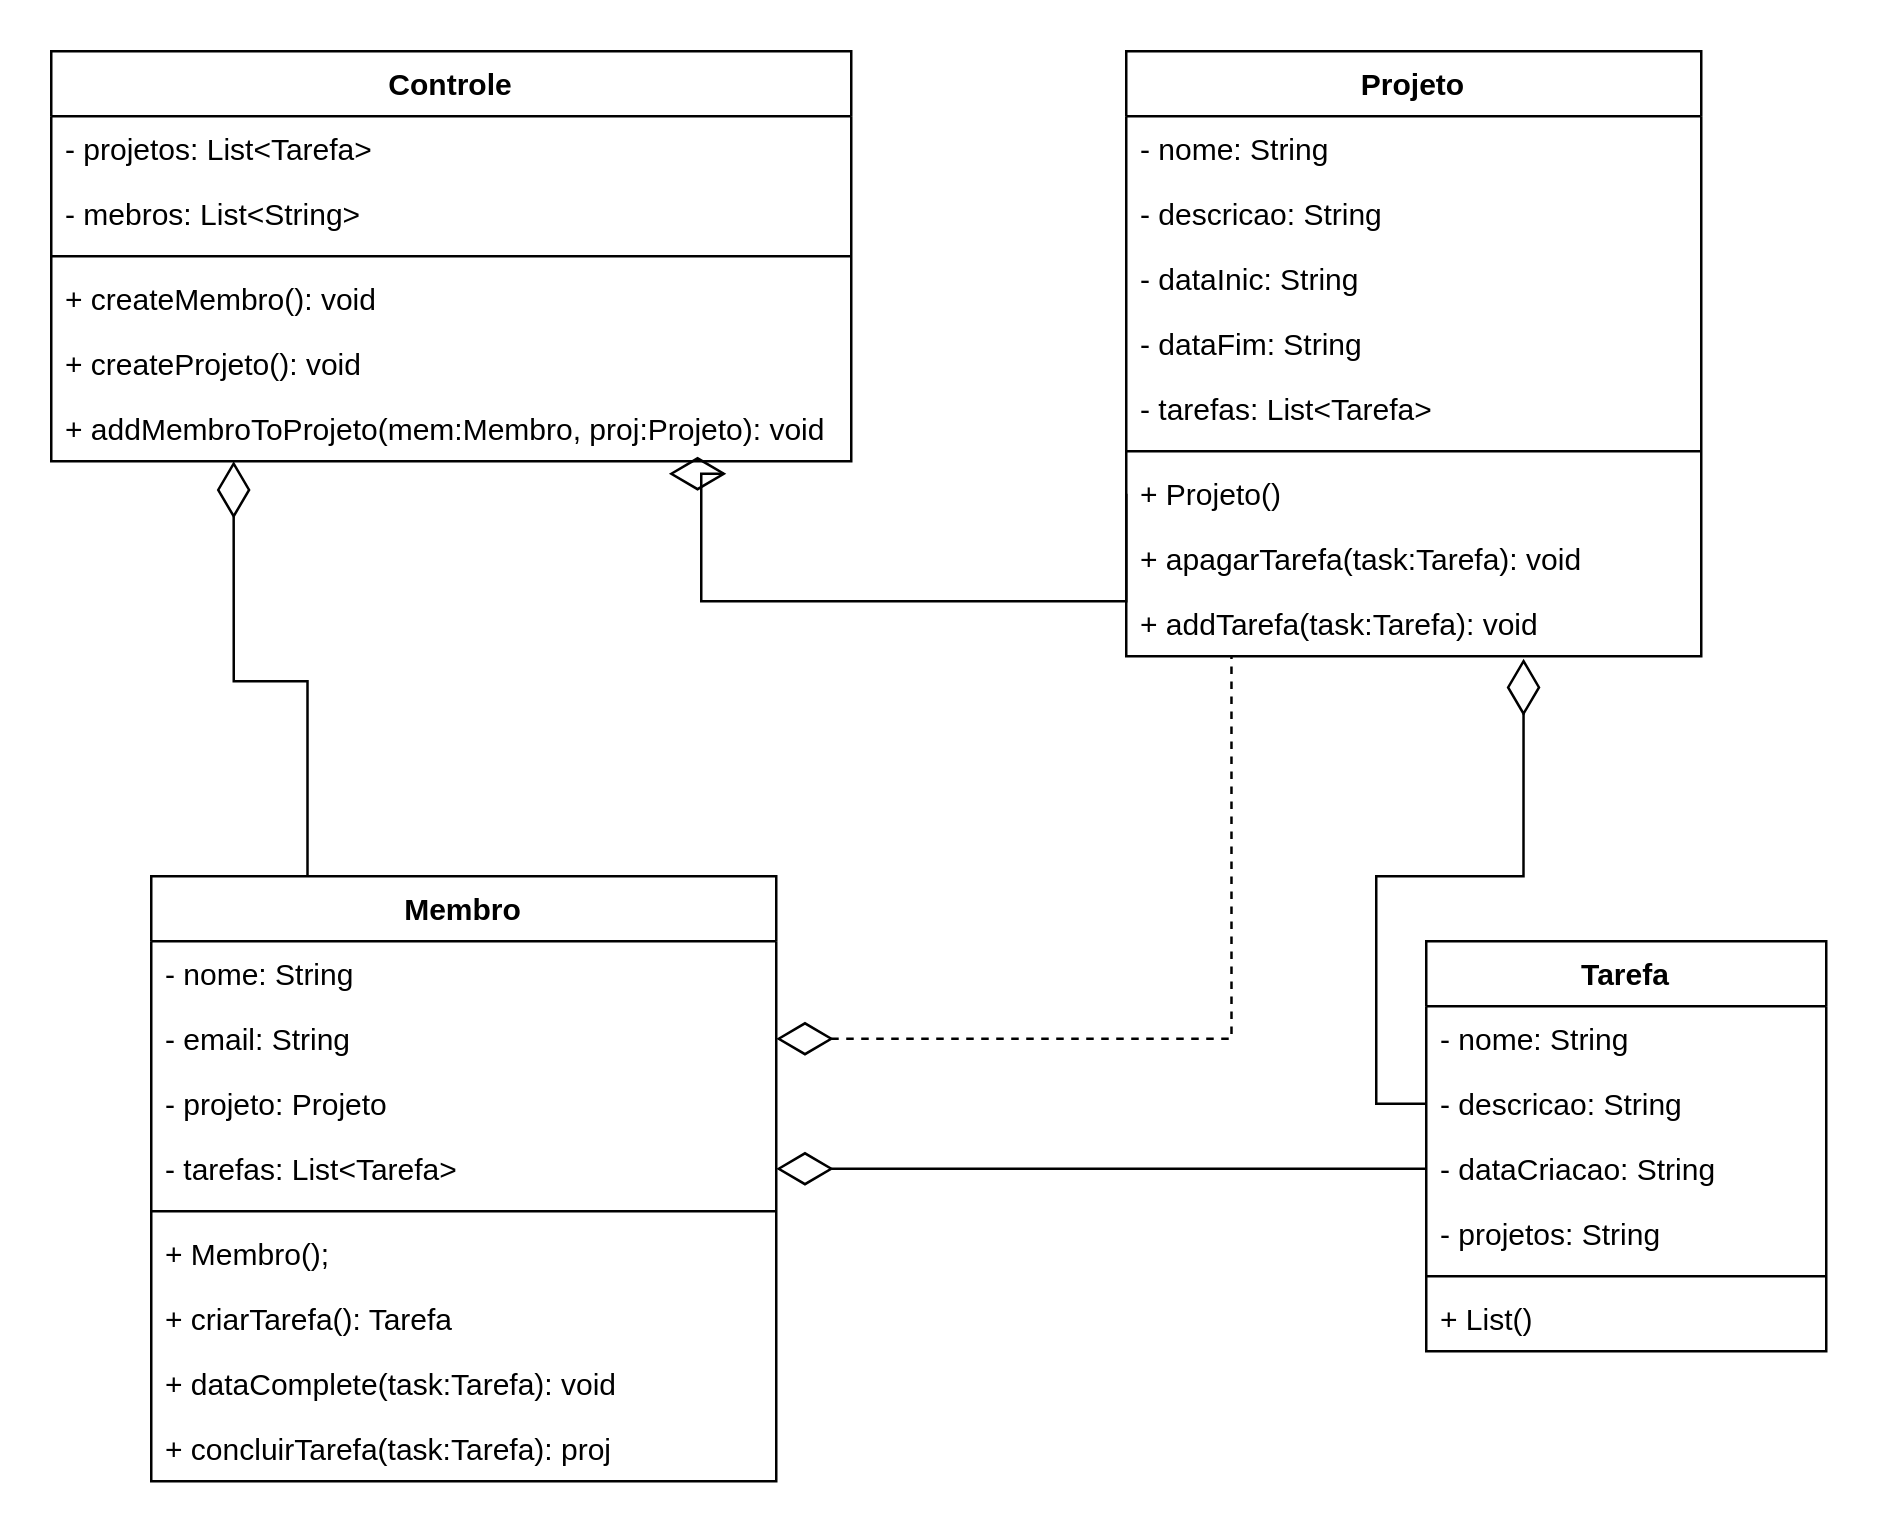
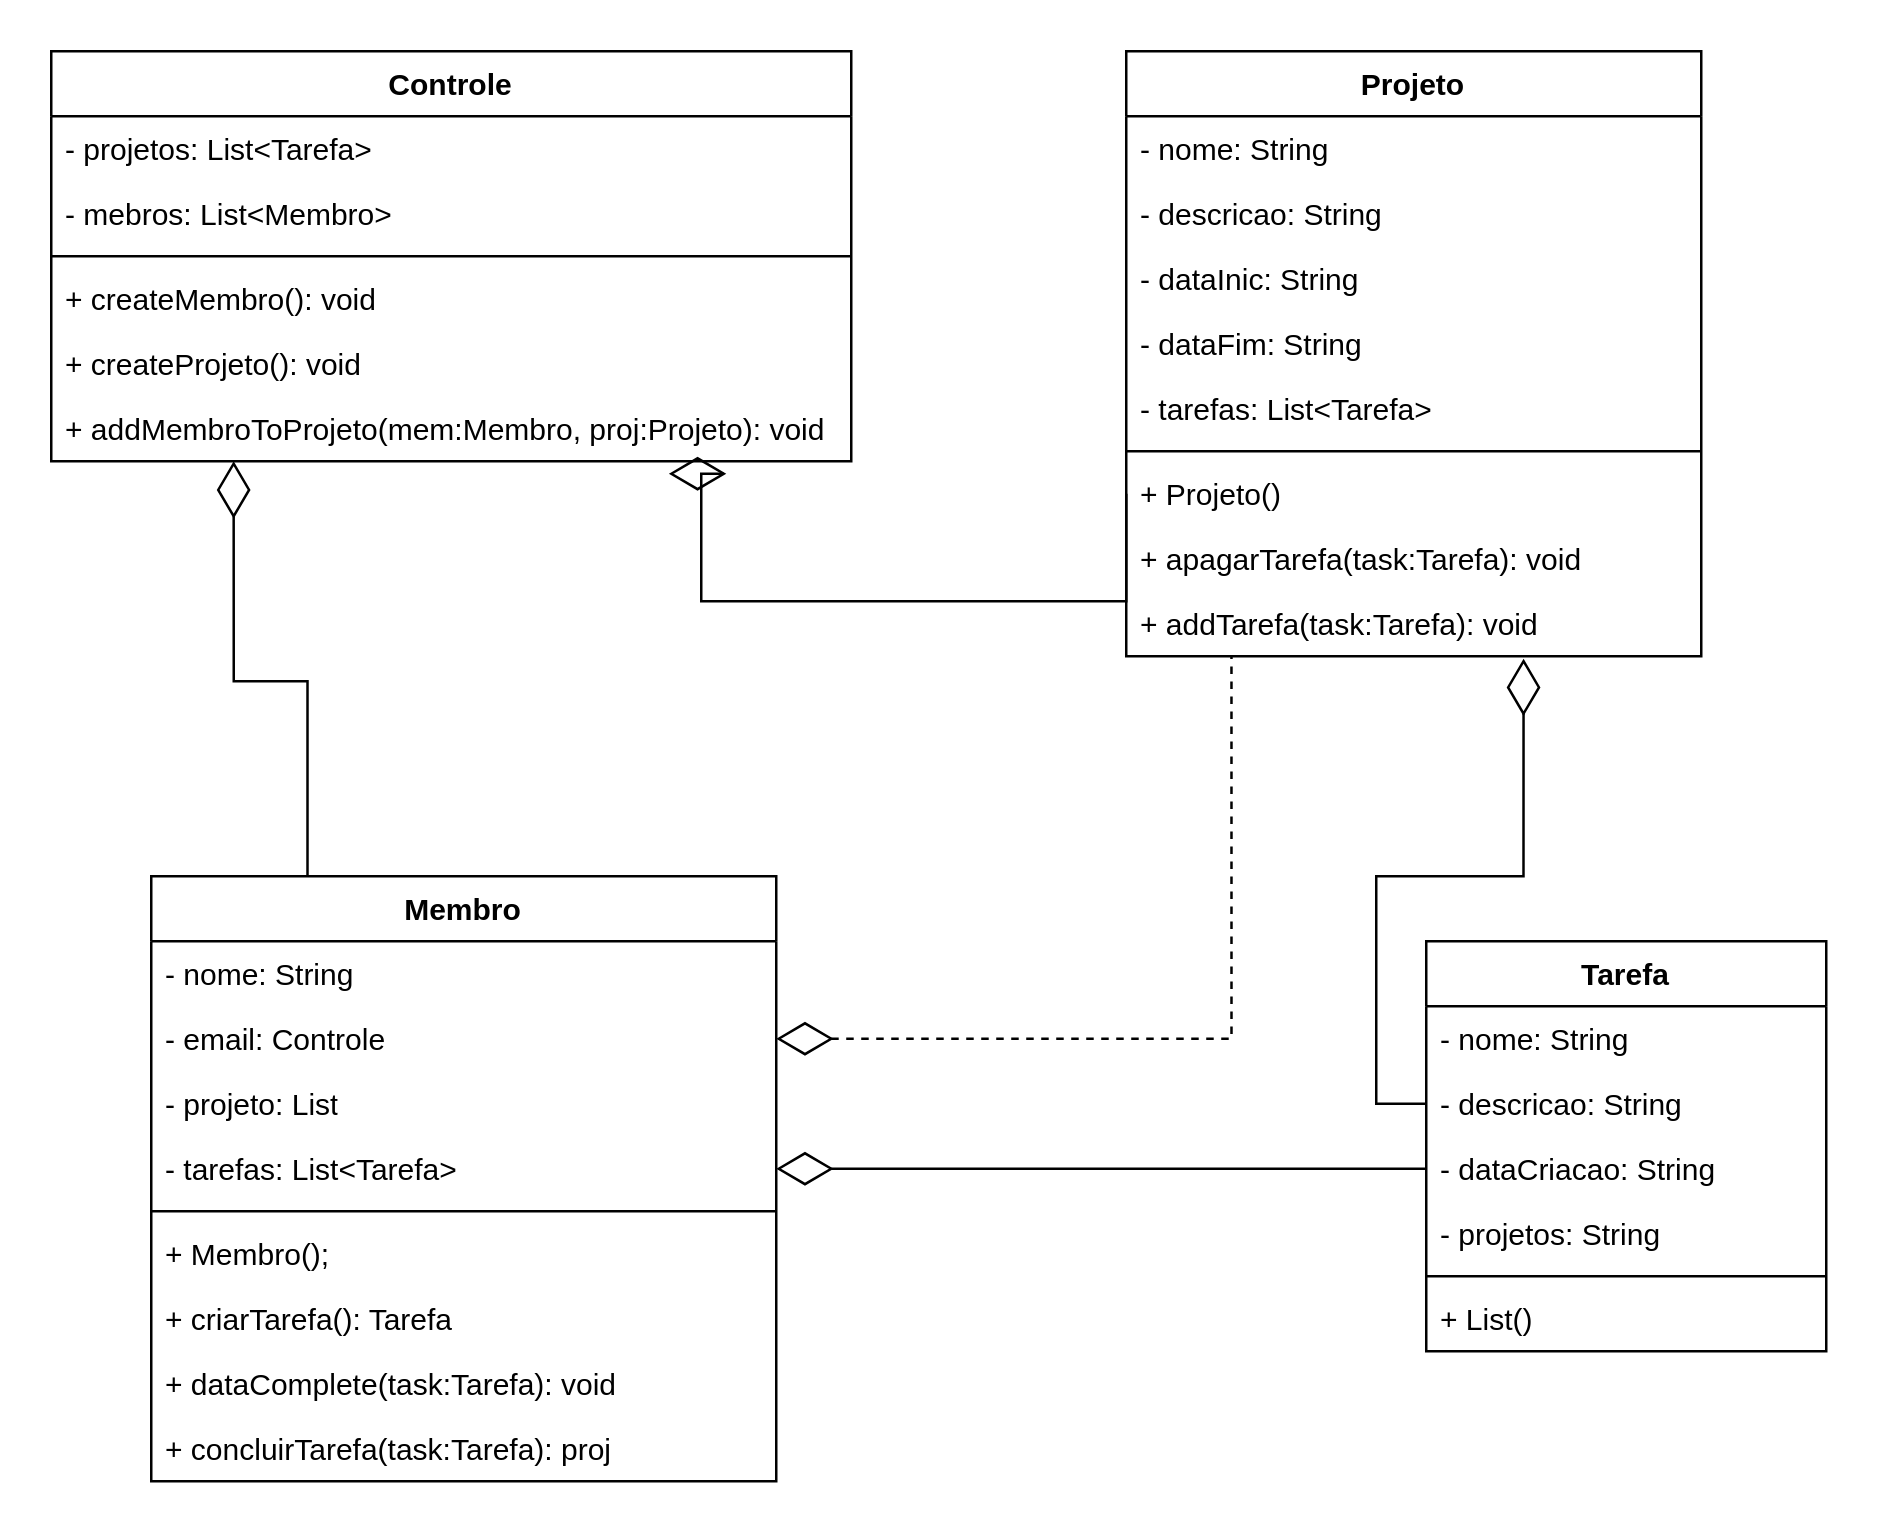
node "- mebros: List<String>": label "- mebros: List<String>" -> "- mebros: List<Membro>"
node "- email: String": label "- email: String" -> "- email: Controle"
node "- projeto: Projeto": label "- projeto: Projeto" -> "- projeto: List"
